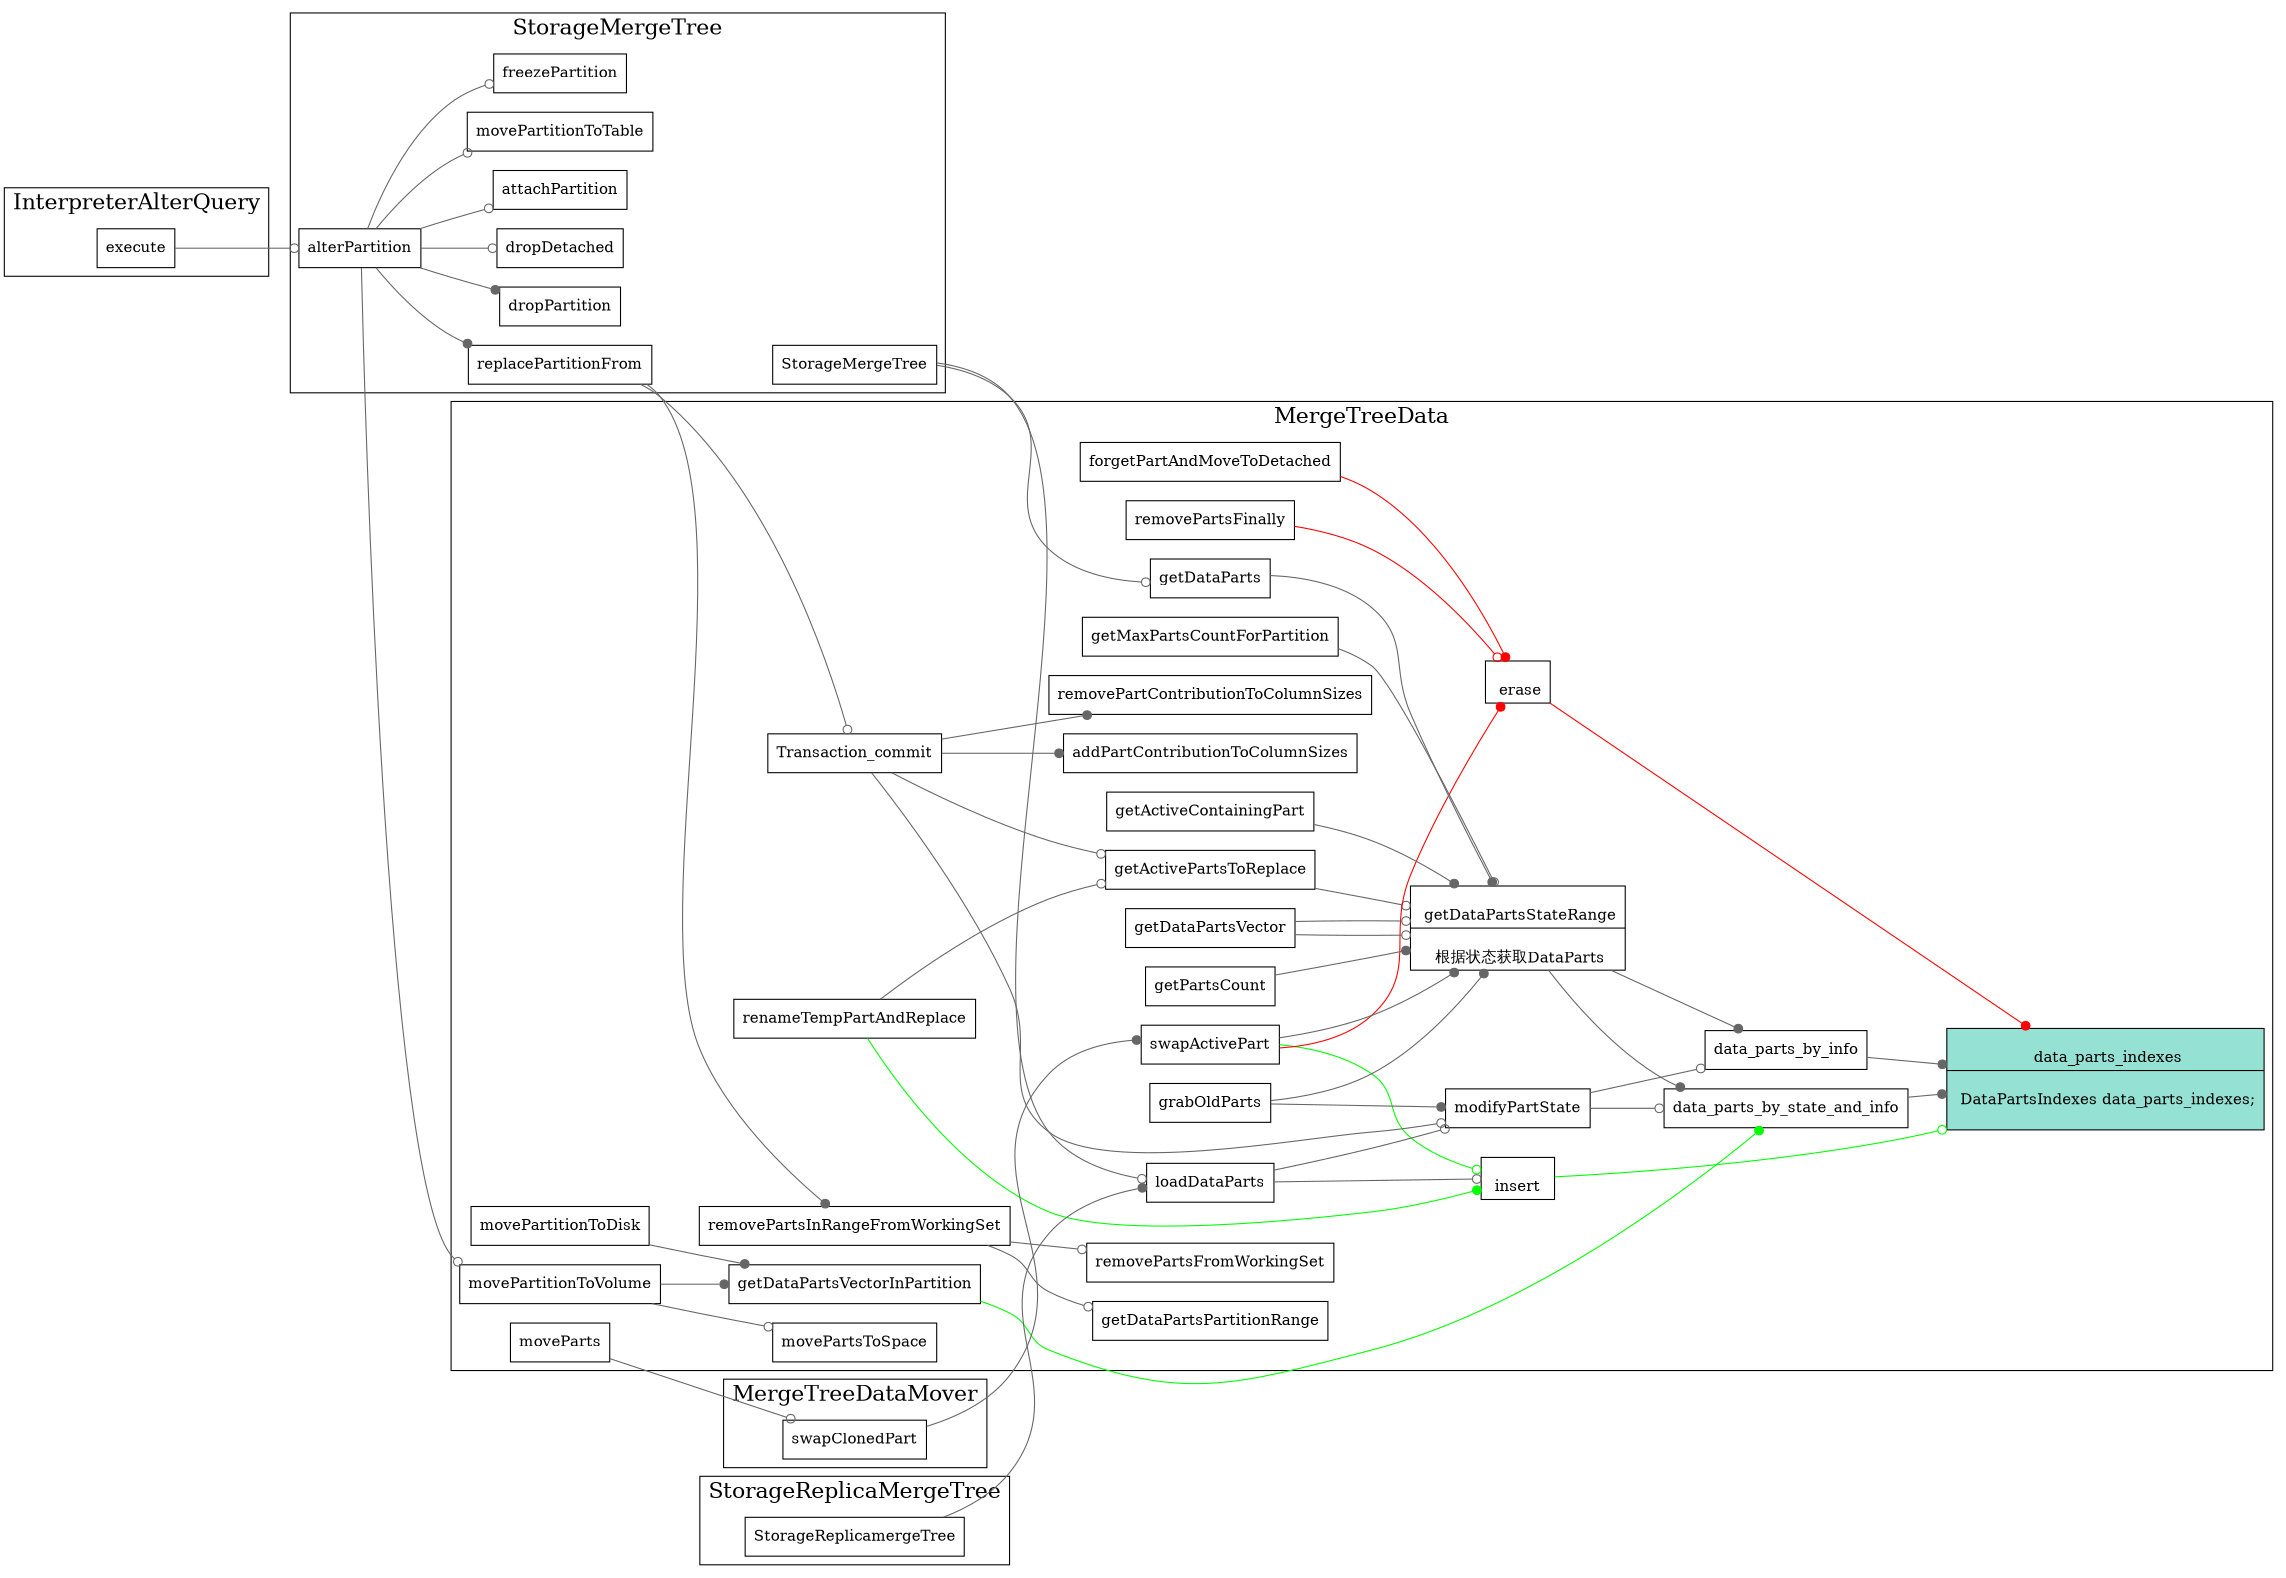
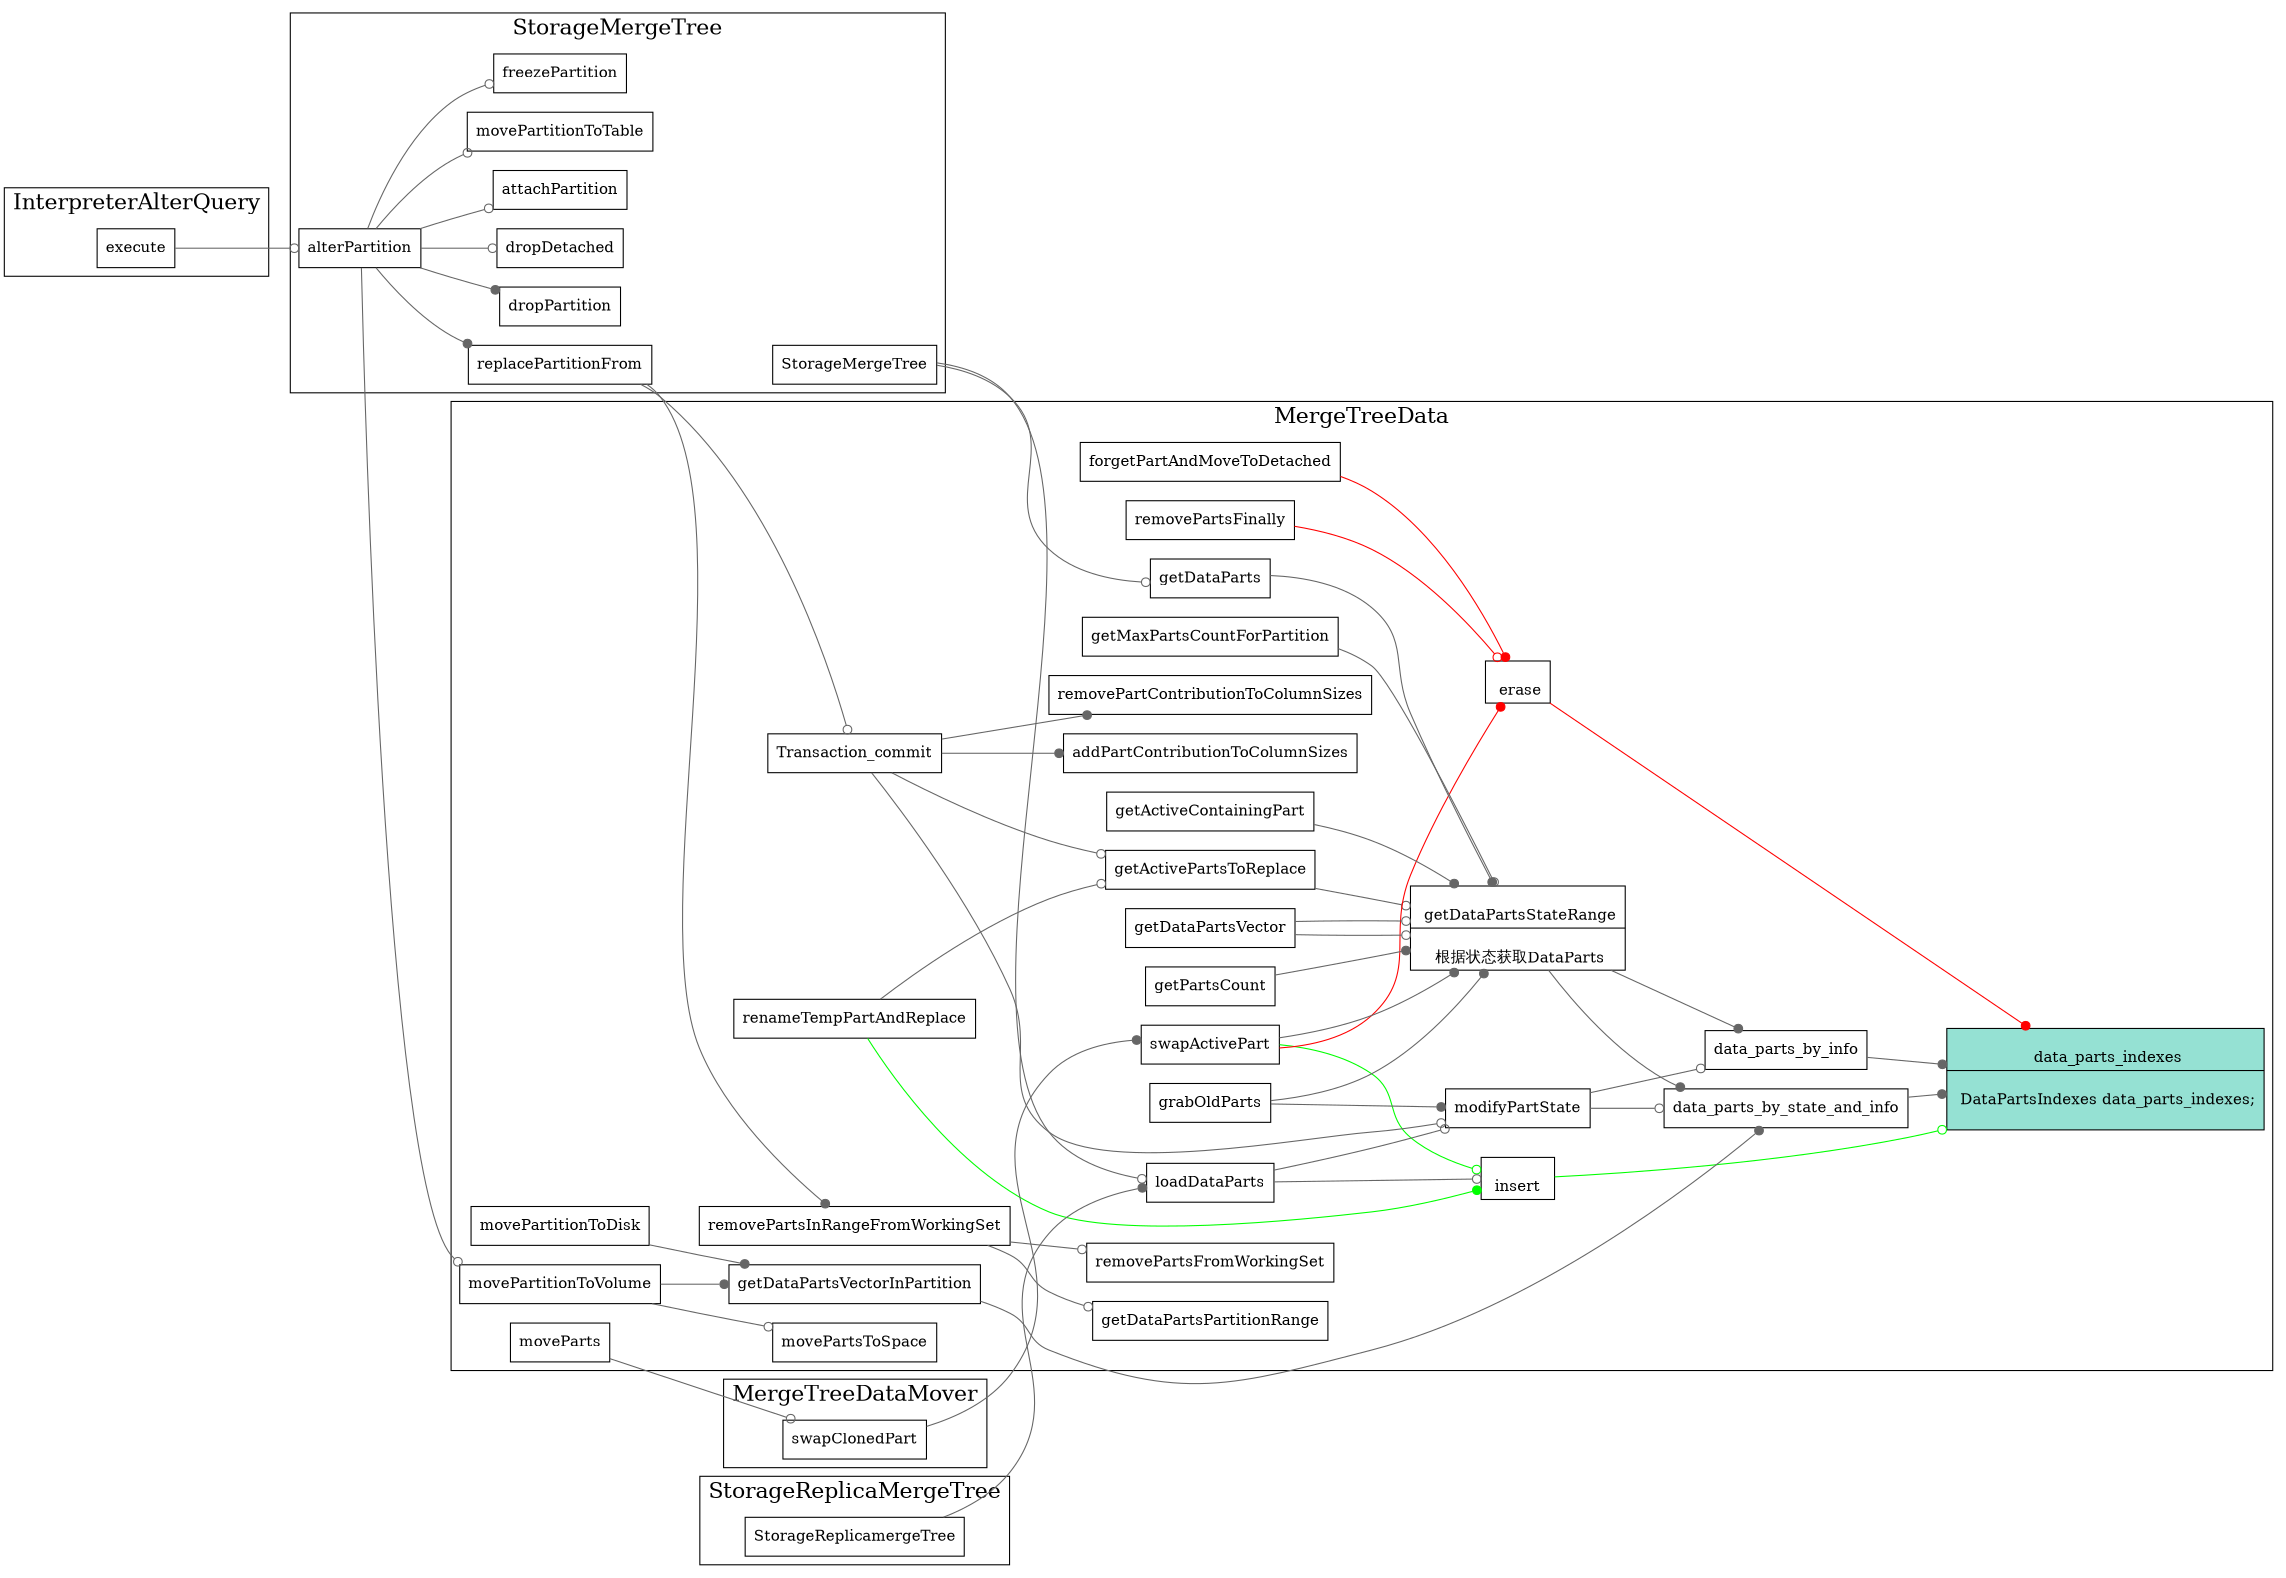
edge "getDataPartsVectorInPartition" -> "data_parts_by_state_and_info": color green -> gray40
